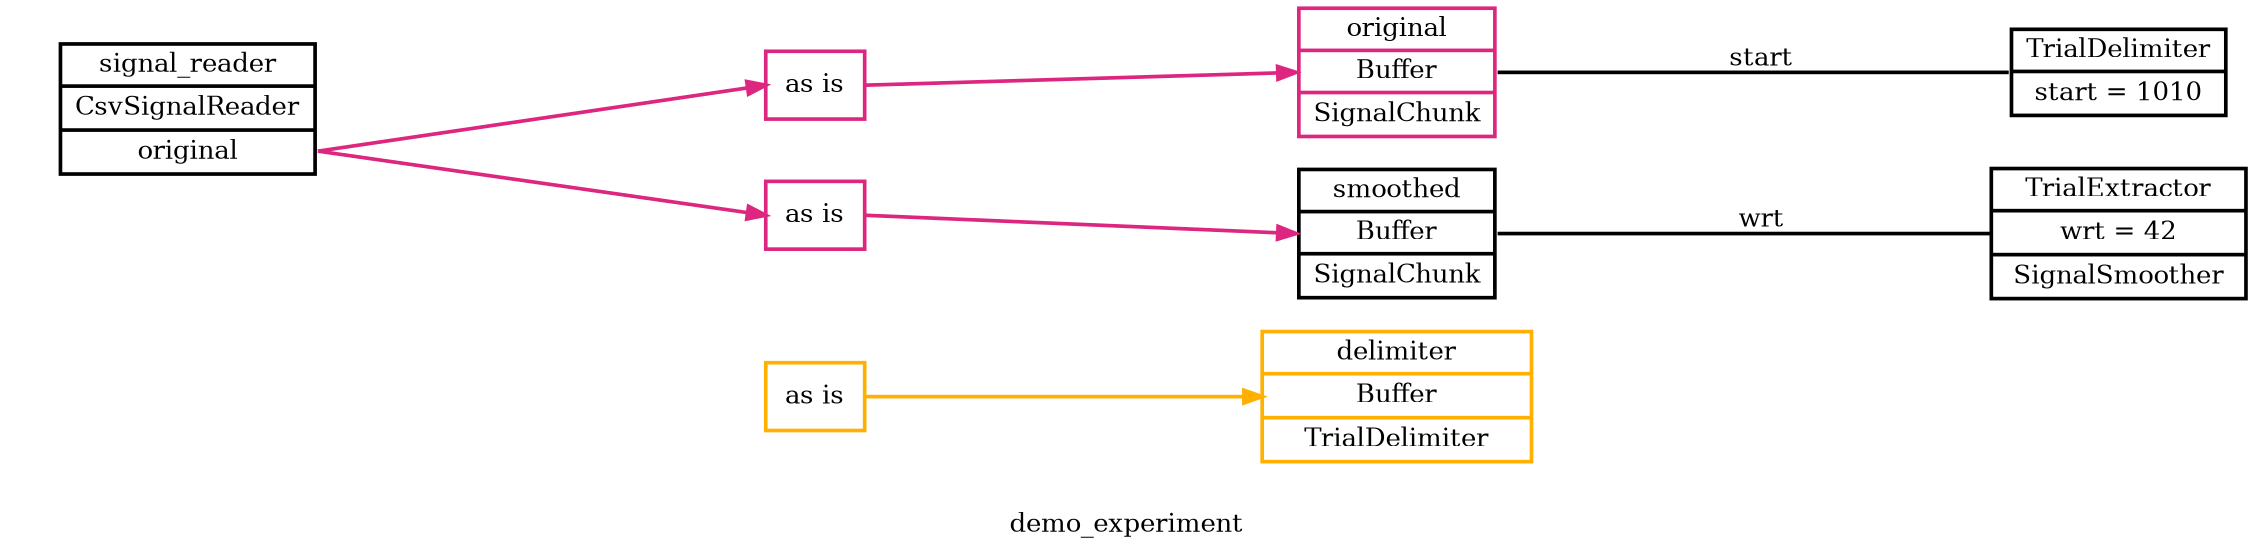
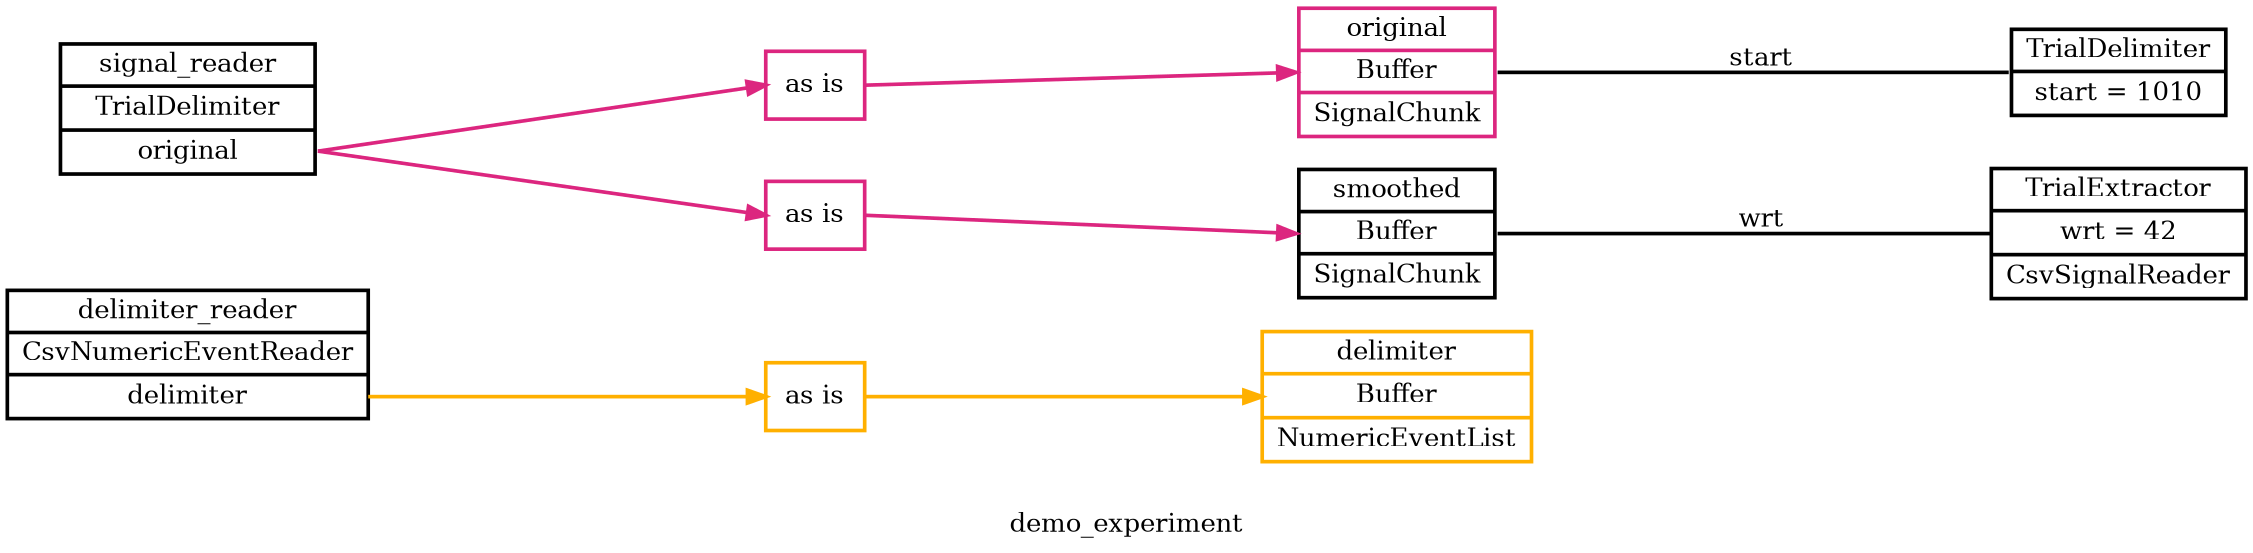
node "signal_reader": text "CsvSignalReader" -> "TrialDelimiter"
node "TrialExtractor": text "SignalSmoother" -> "CsvSignalReader"
node "delimiter_reader": added
node "delimiter": text "TrialDelimiter" -> "NumericEventList"
